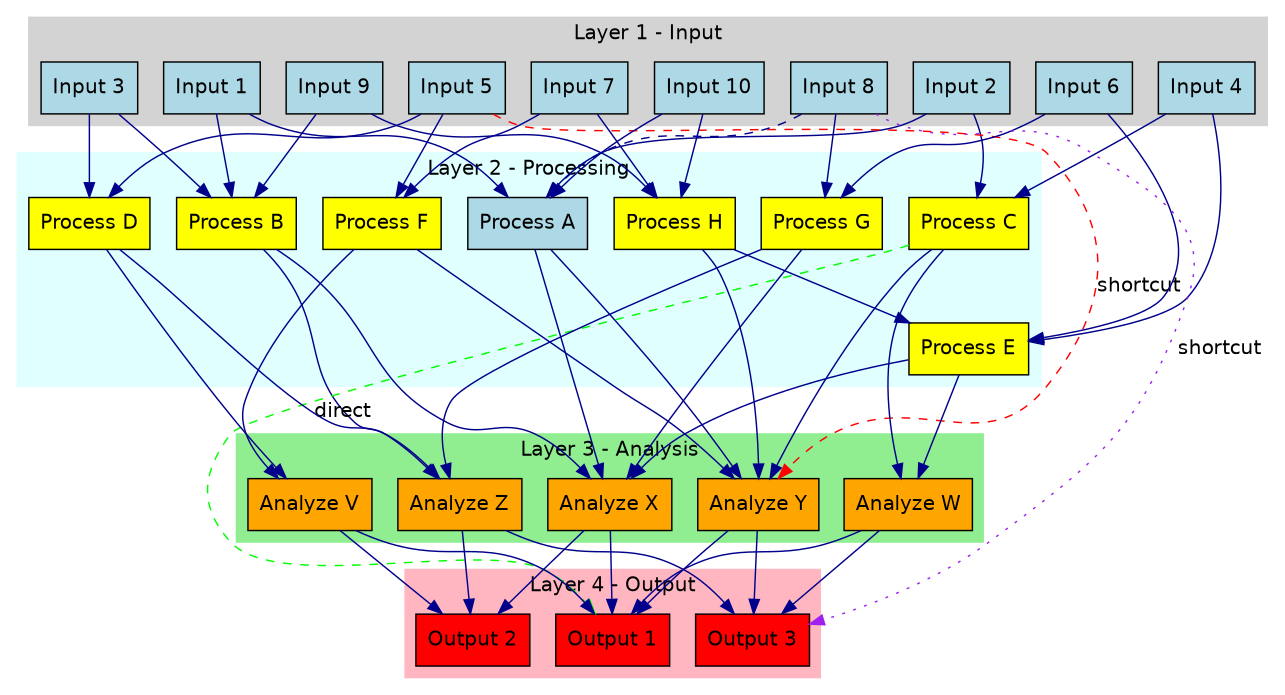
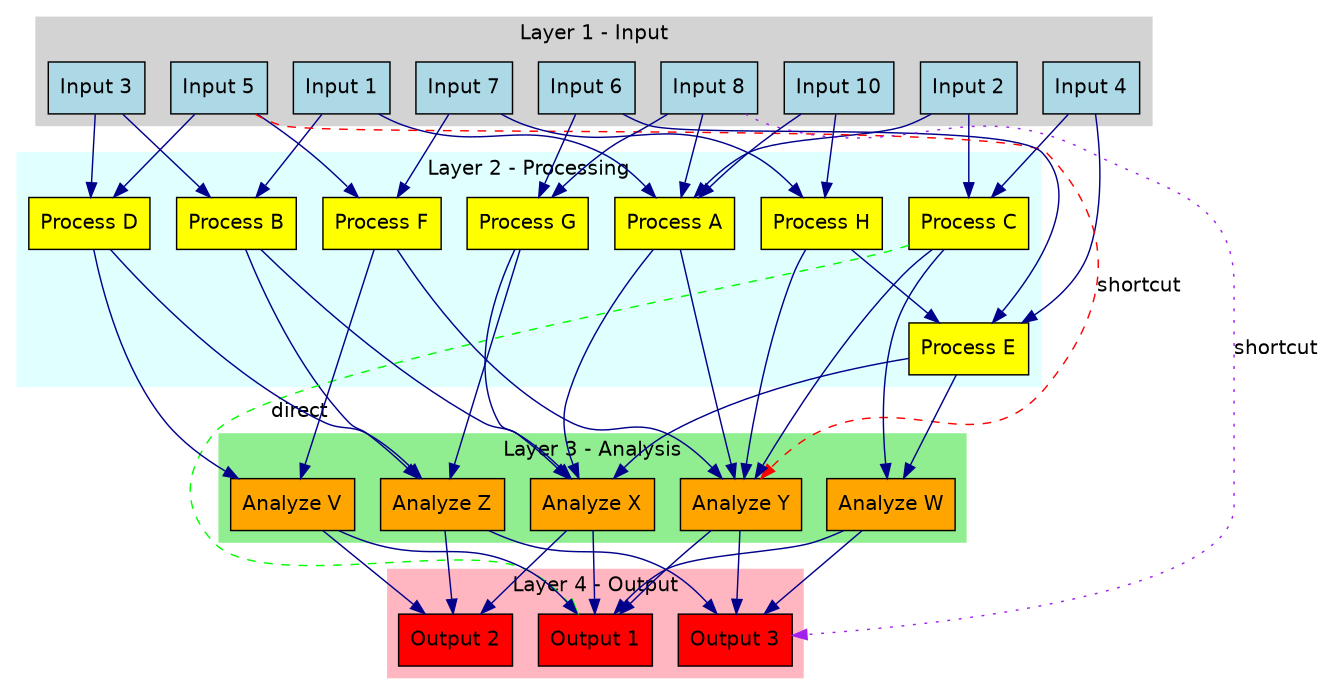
node "Input 9": removed
edge "Input 8" -> "Process A": style dashed -> solid
node "Process A": fillcolor lightblue -> yellow
